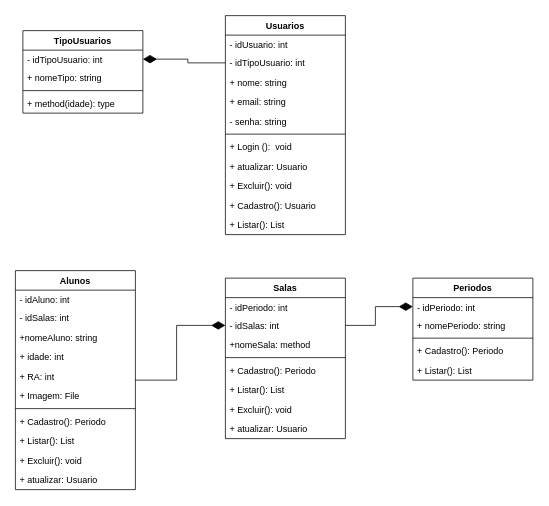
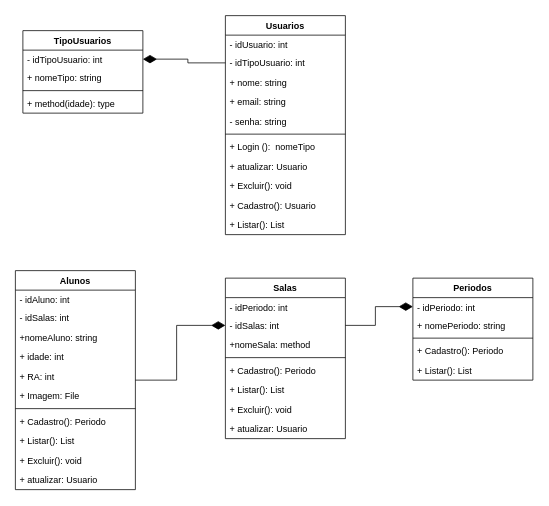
node "+ Login (): void": label "+ Login (): void" -> "+ Login (): nomeTipo"
